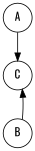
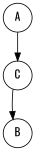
edge "B" -> "C": reversed
